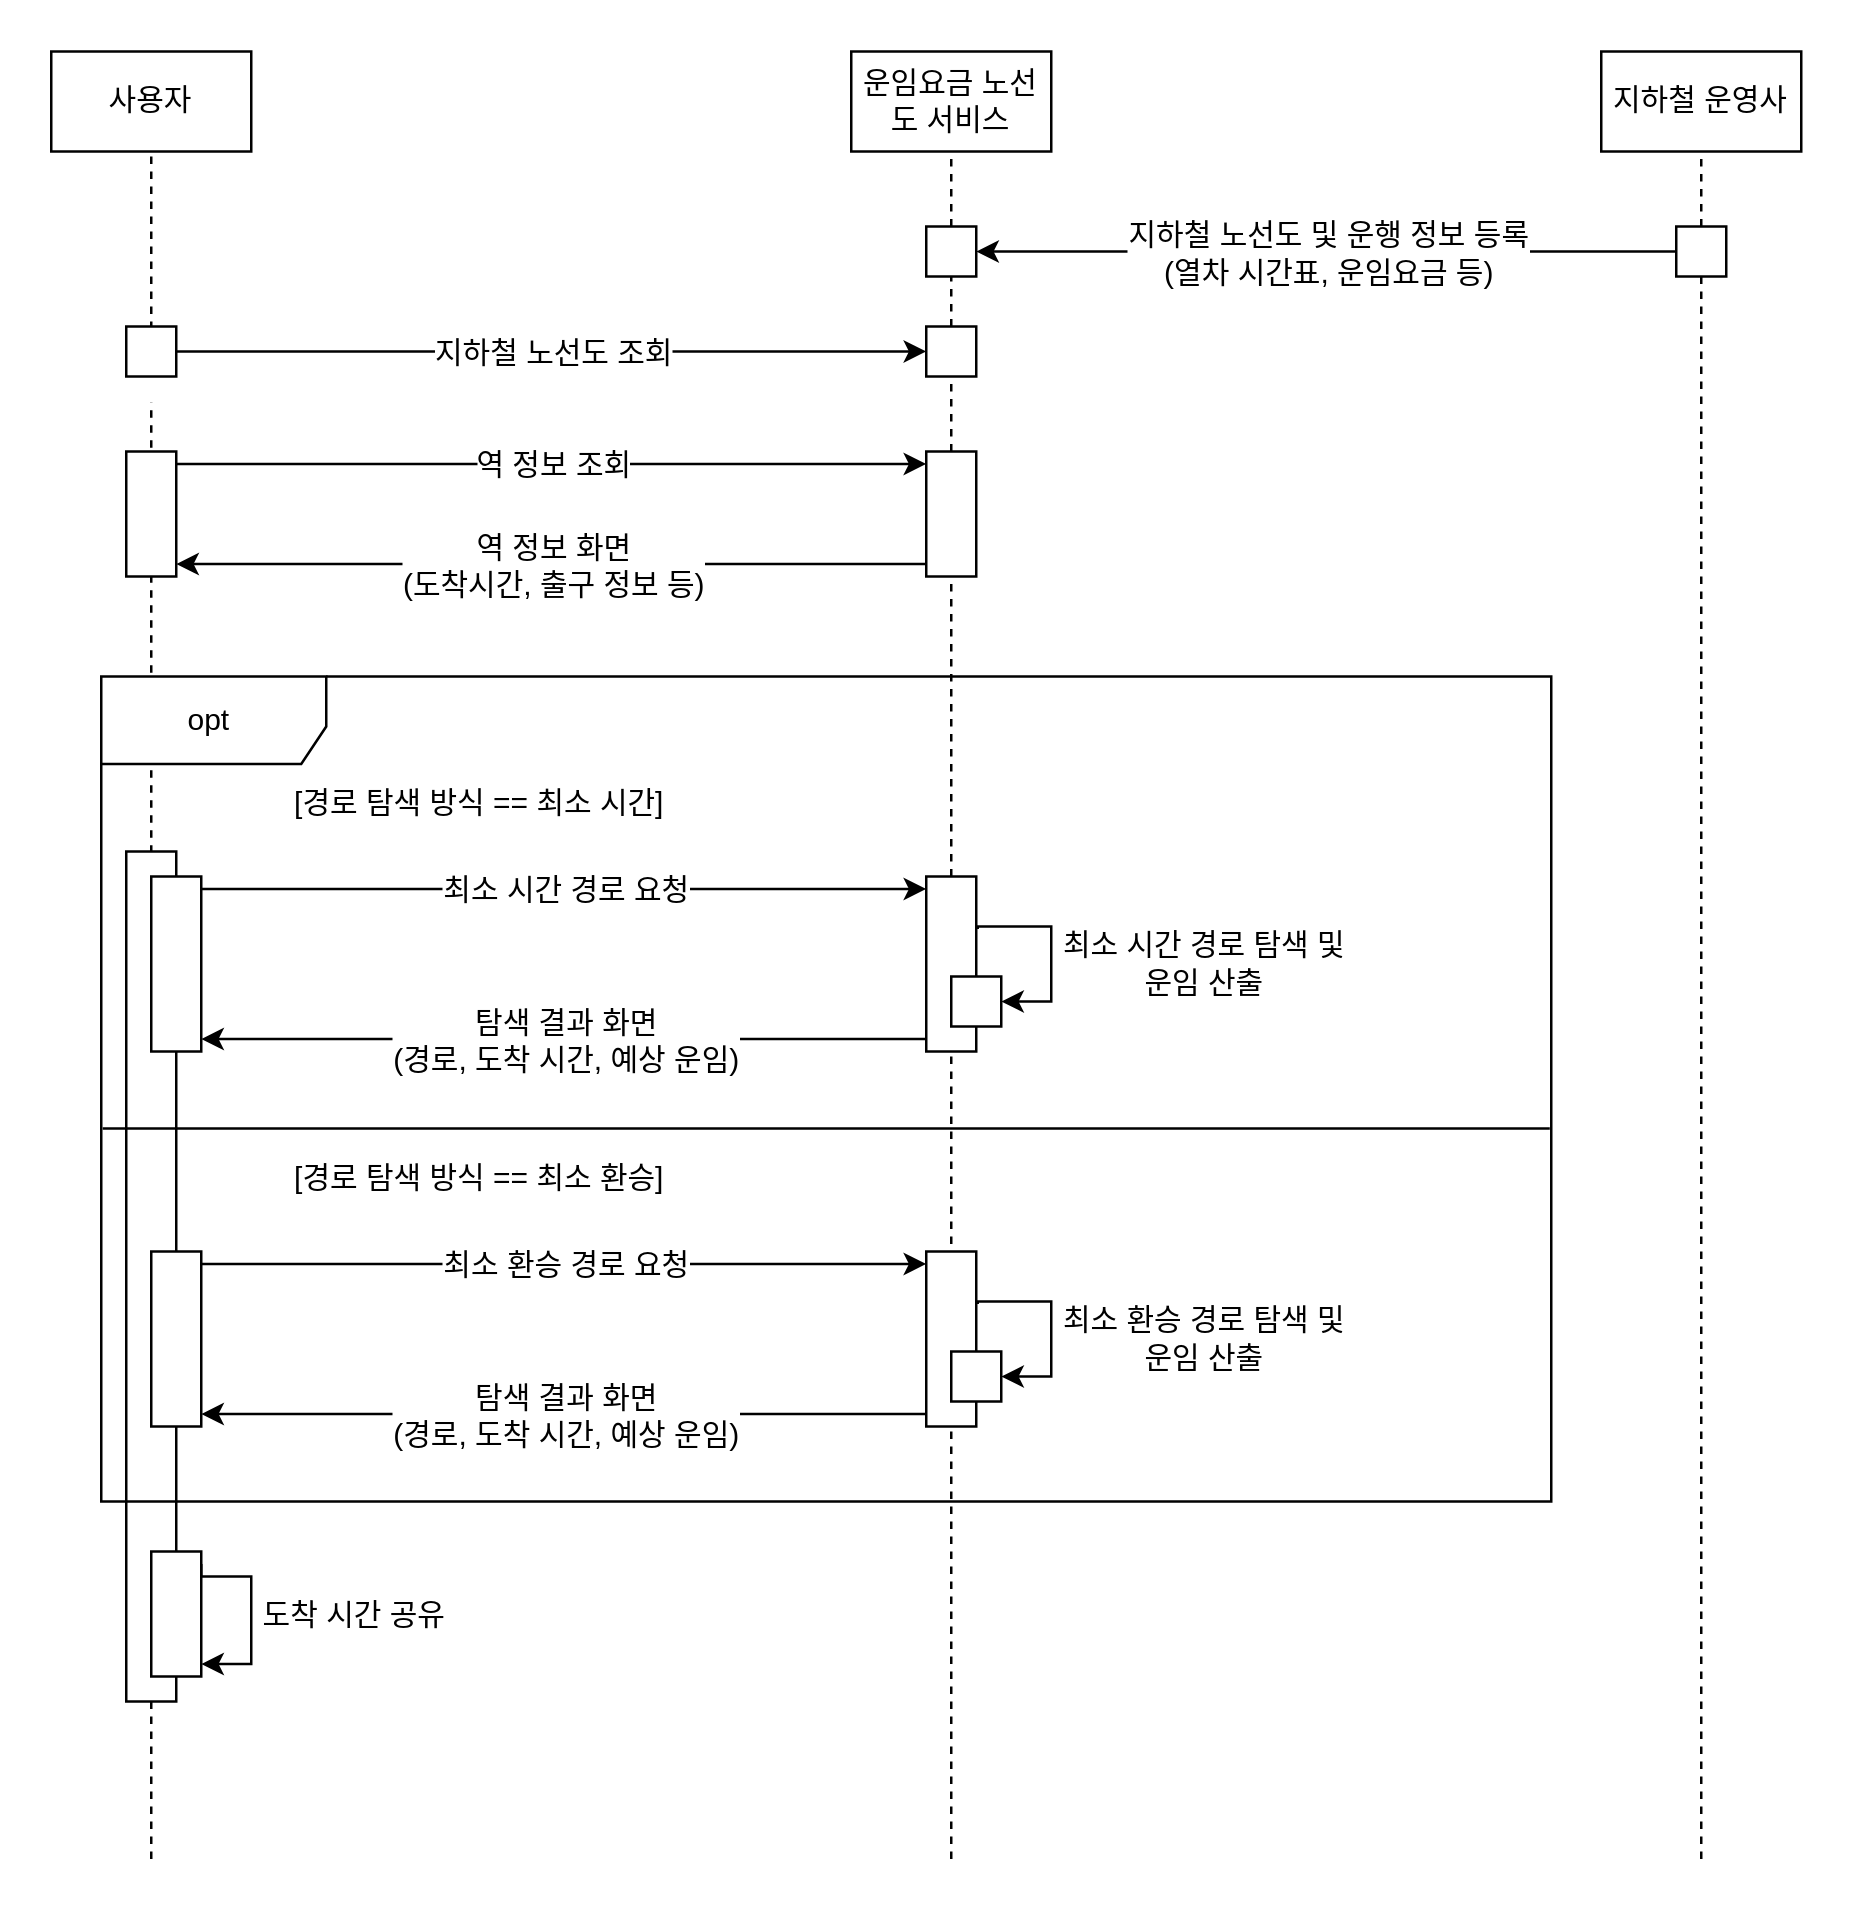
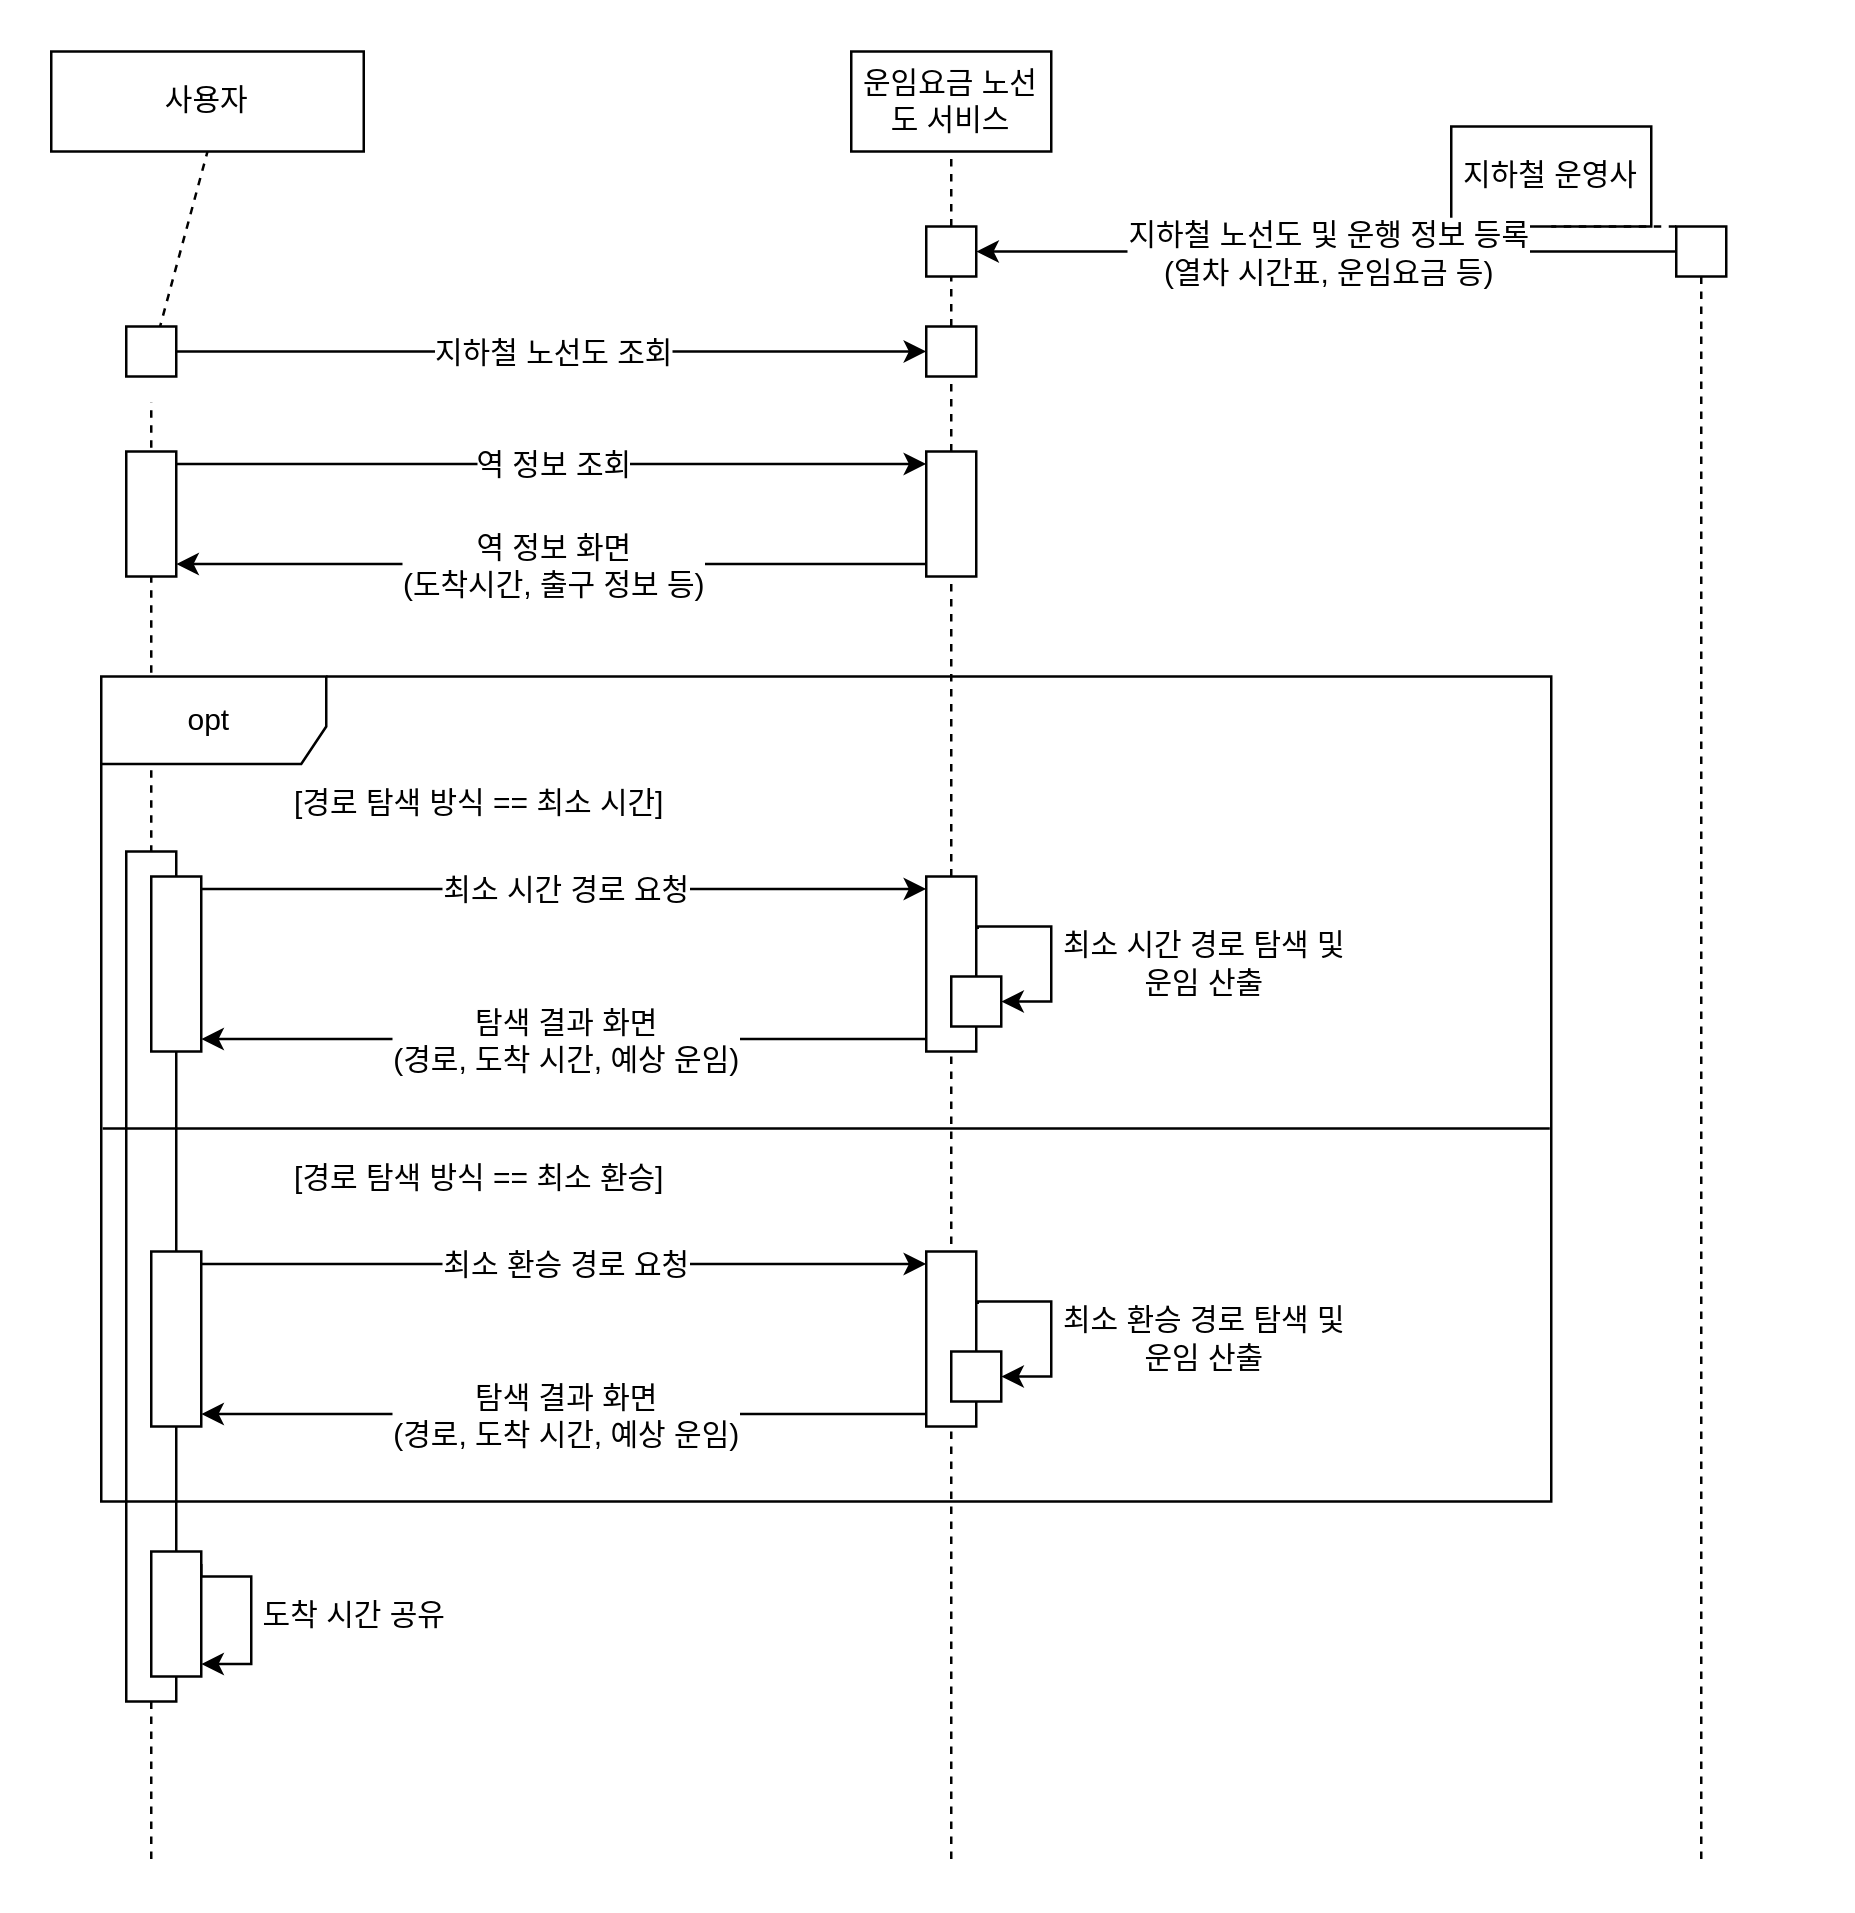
node "사용자": size 200x100 -> 313x100
node "지하철 운영사": moved (1701, 101) -> (1551, 176)
